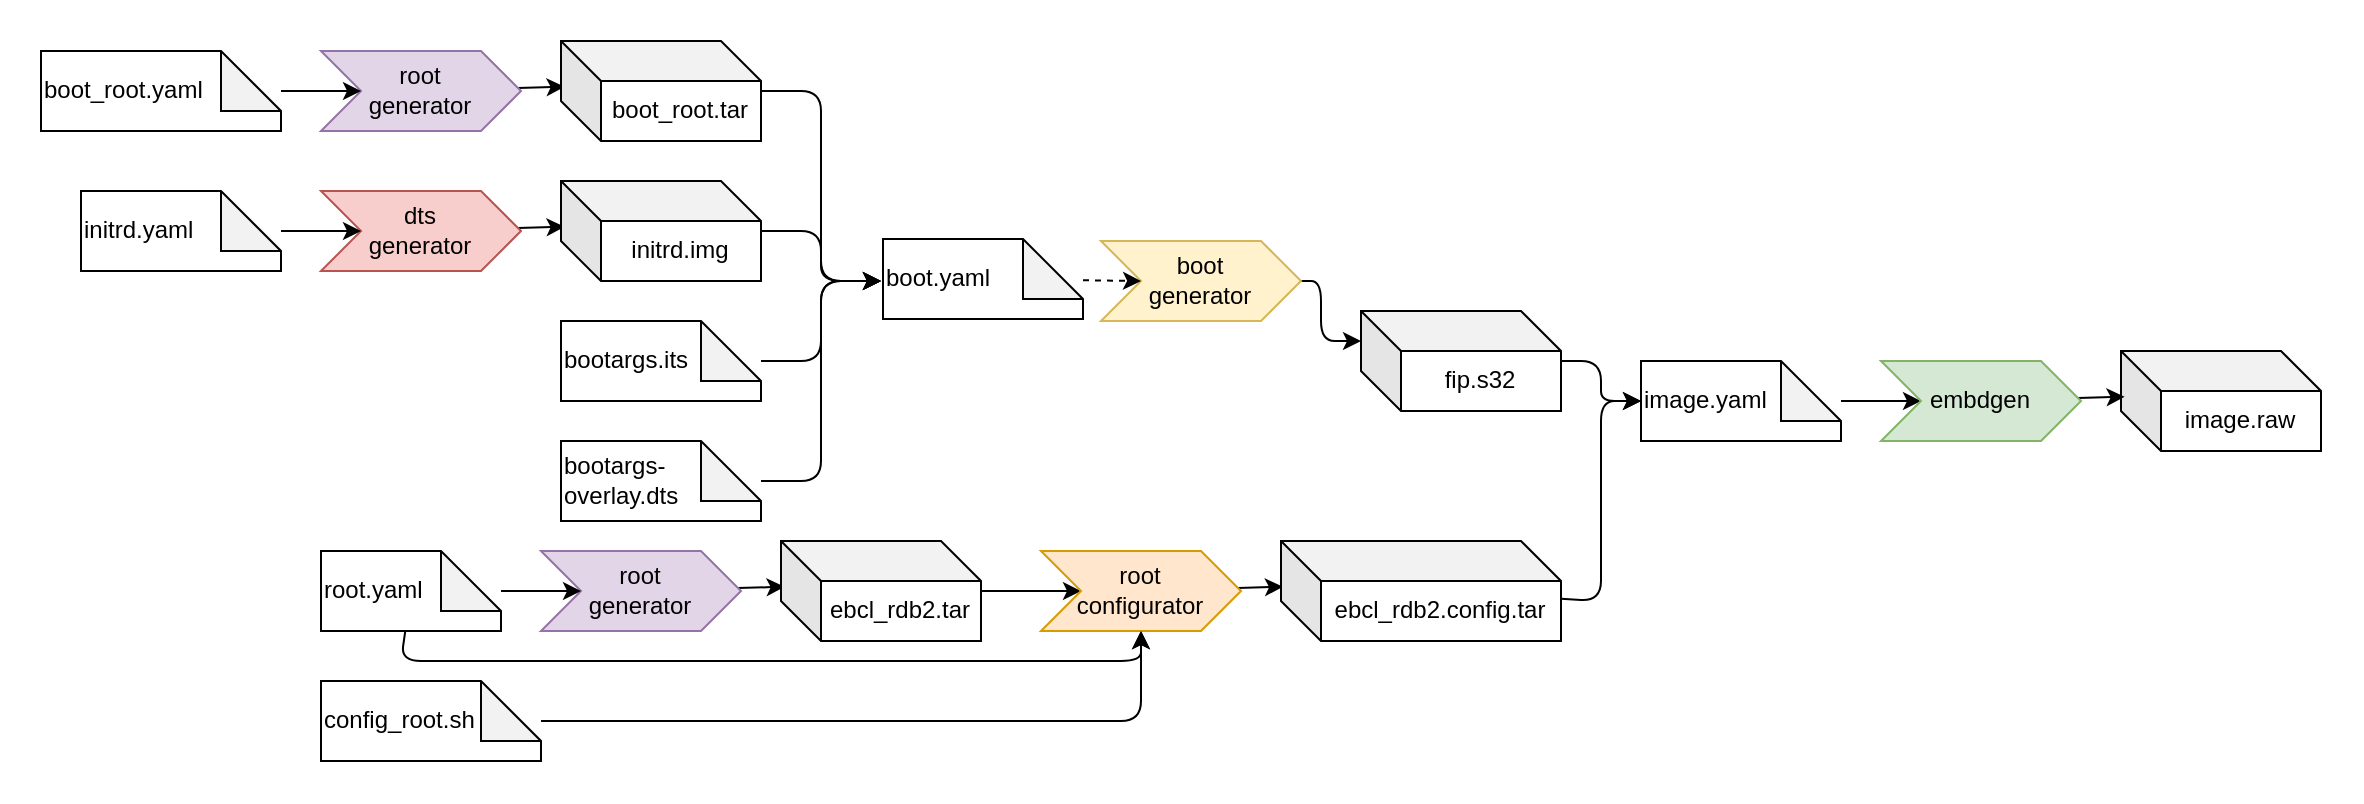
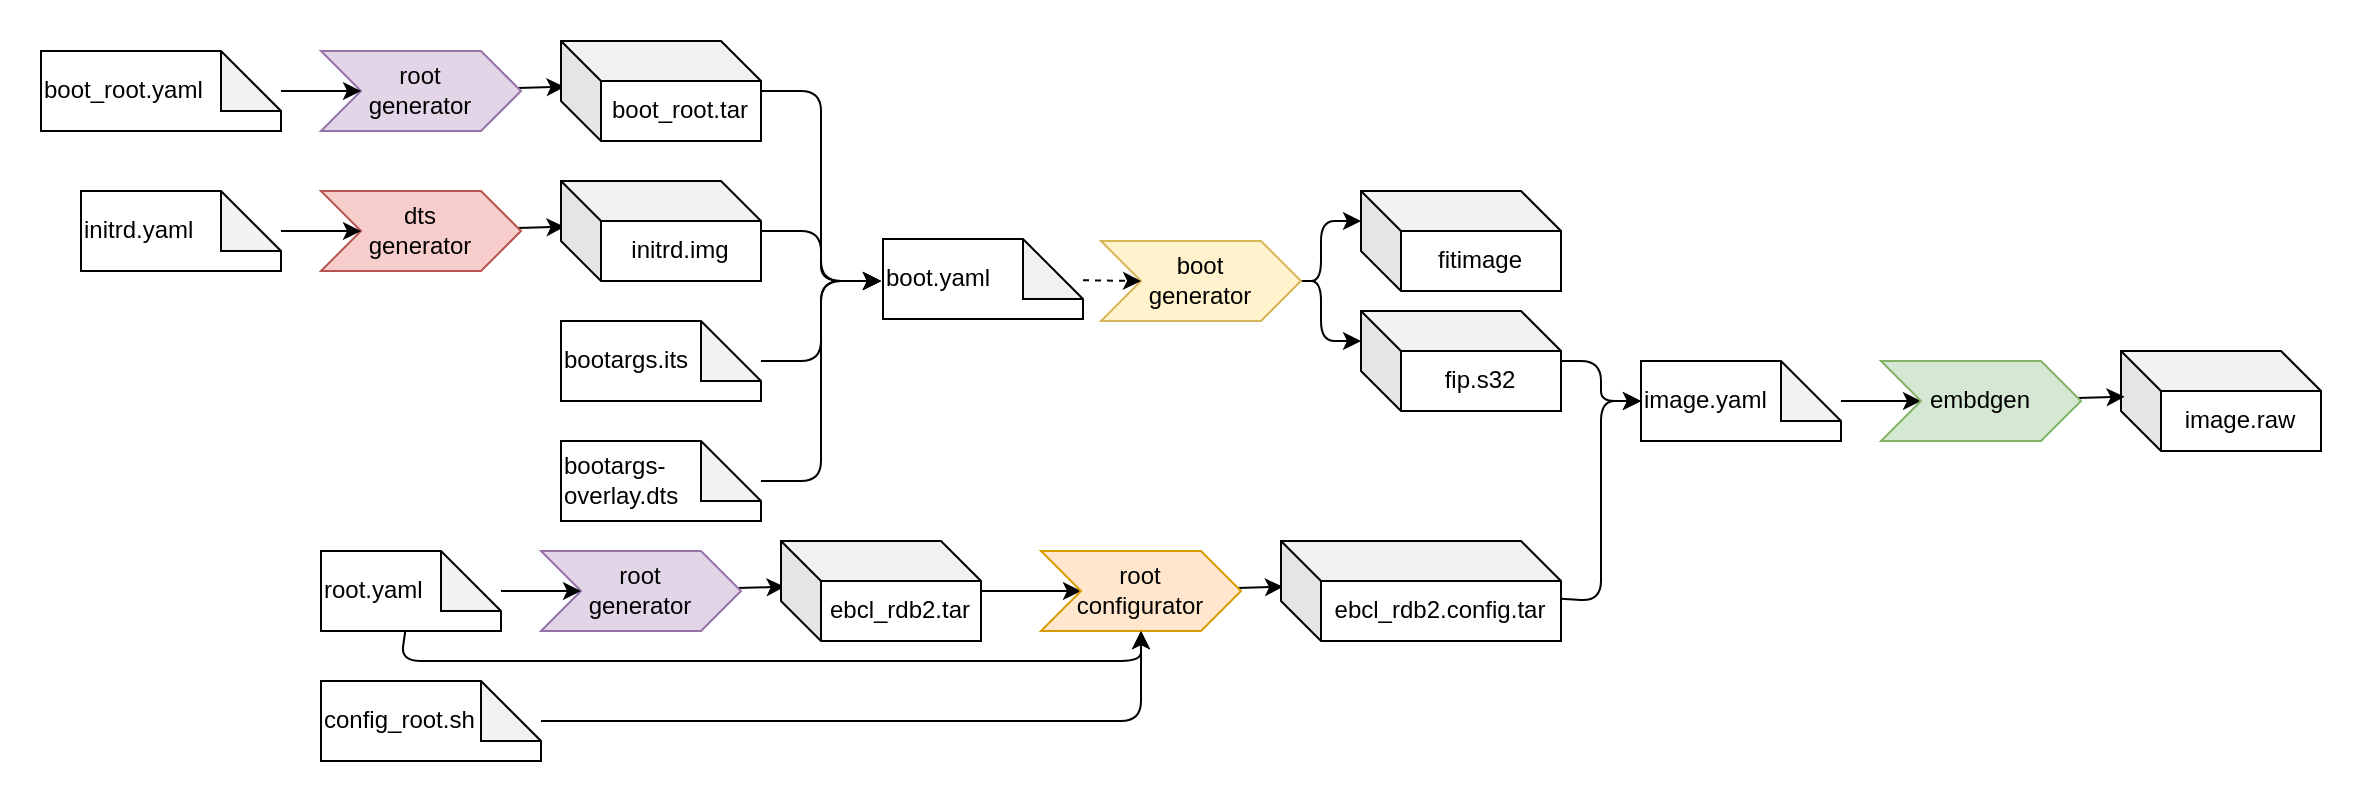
edge "boot generator" -> "fitimage": added
node "fitimage": added
